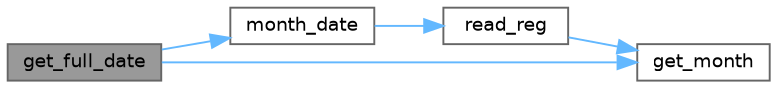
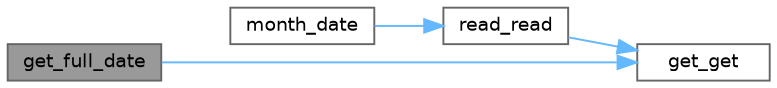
node "read_reg": label "read_reg" -> "read_read"
edge "get_full_date" -> "month_date": removed
node "get_month": label "get_month" -> "get_get"
